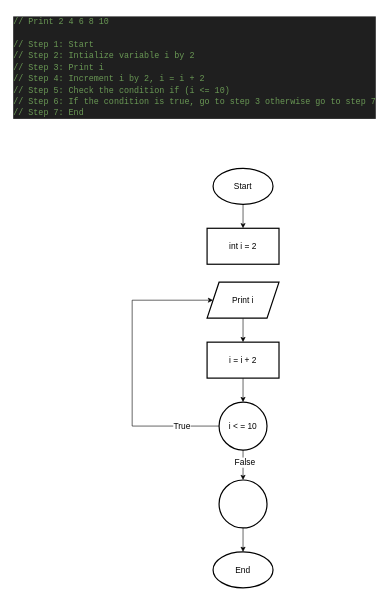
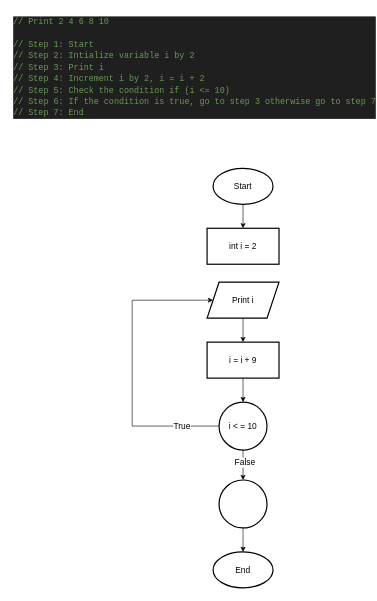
node "i = i + 2": label "i = i + 2" -> "i = i + 9"
